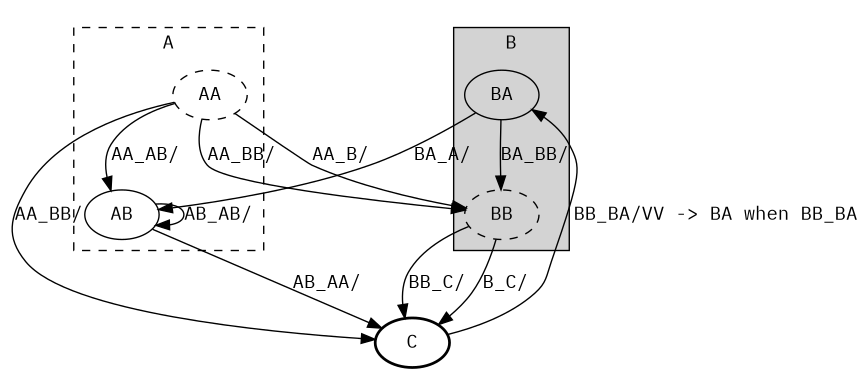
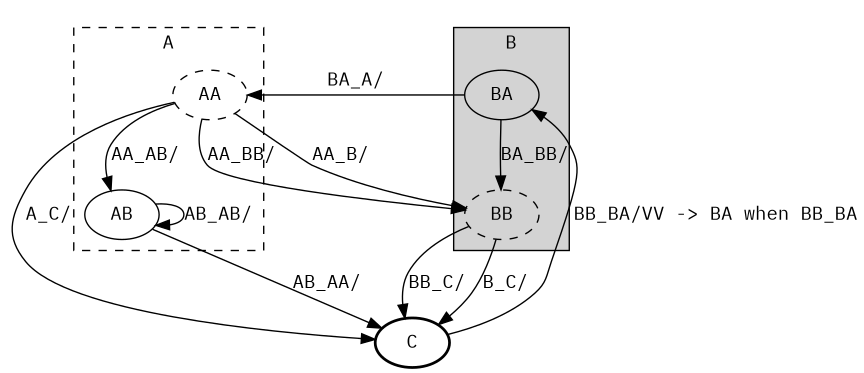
edge "BA" -> "AB": now "BA" -> "AA"
edge "AA" -> "C": label "AA_BB/" -> "A_C/"
